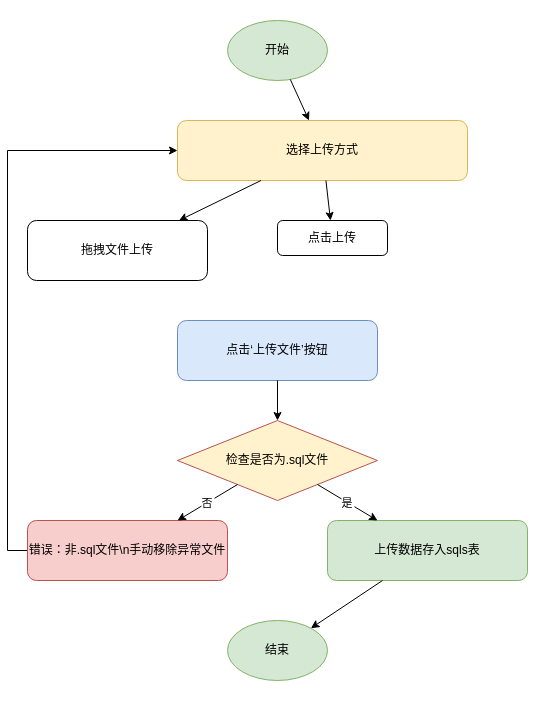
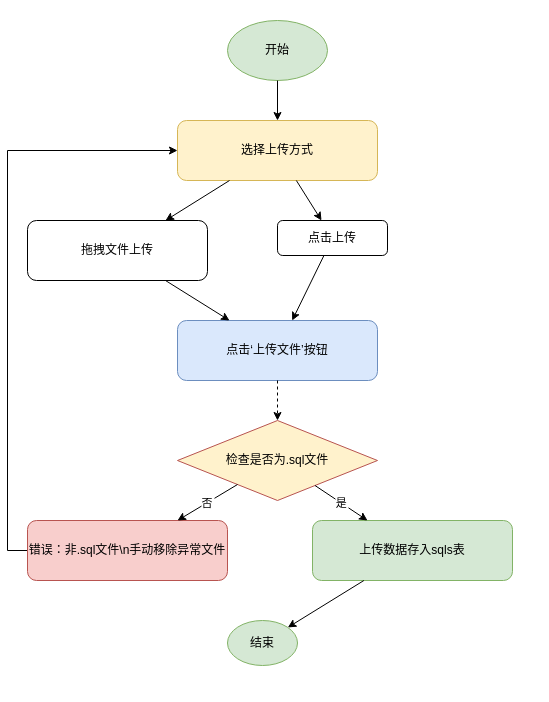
node "选择上传方式": size 290x60 -> 200x60
edge "点击上传" -> "点击‘上传文件’按钮": added
edge "拖拽文件上传" -> "点击‘上传文件’按钮": added
edge "点击‘上传文件’按钮" -> "检查是否为.sql文件": style solid -> dashed
node "上传数据存入sqls表": moved (428, 551) -> (413, 551)
node "结束": size 100x60 -> 70x45
